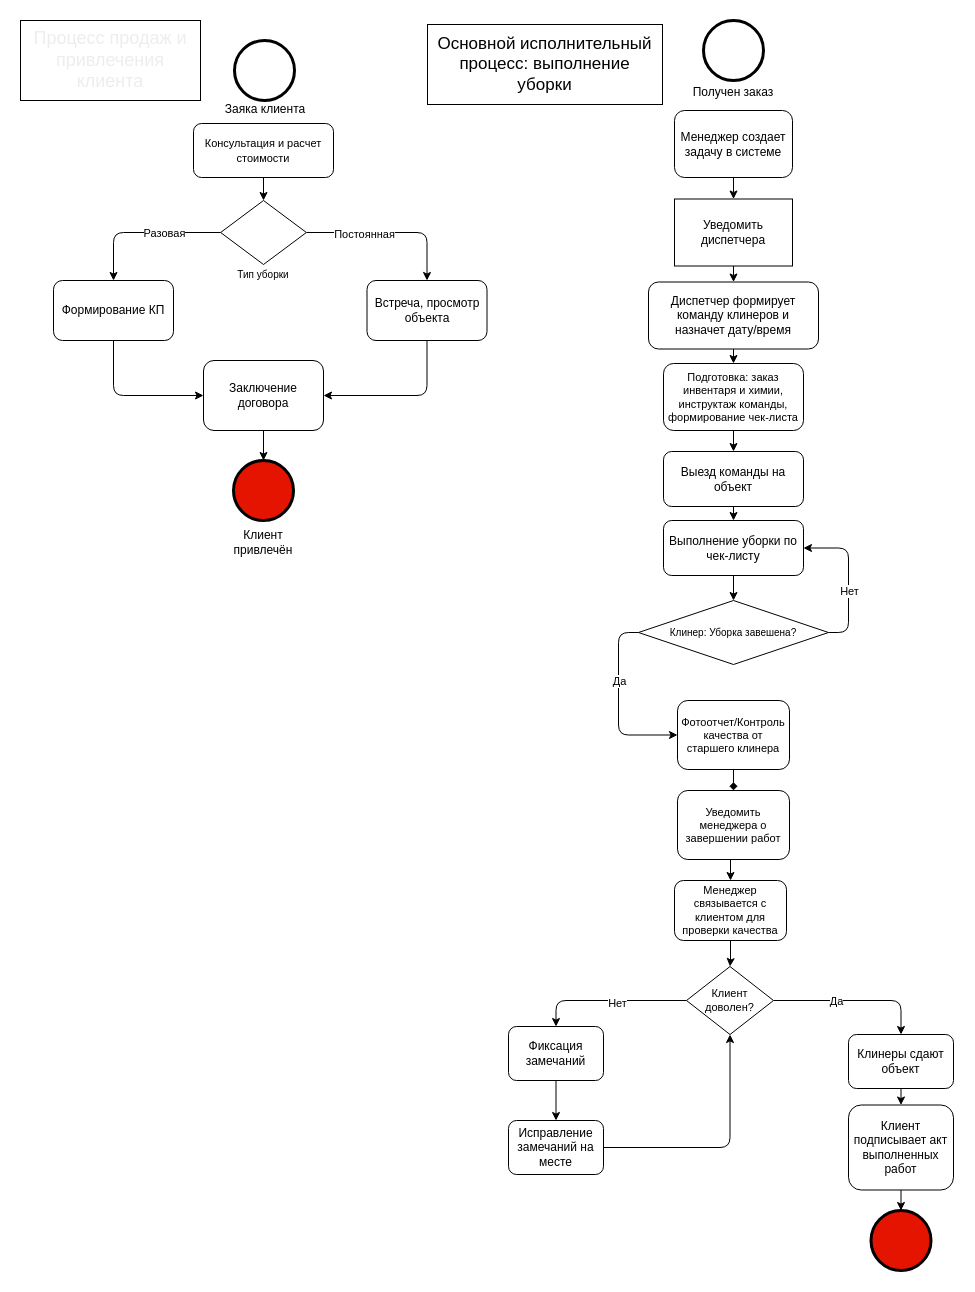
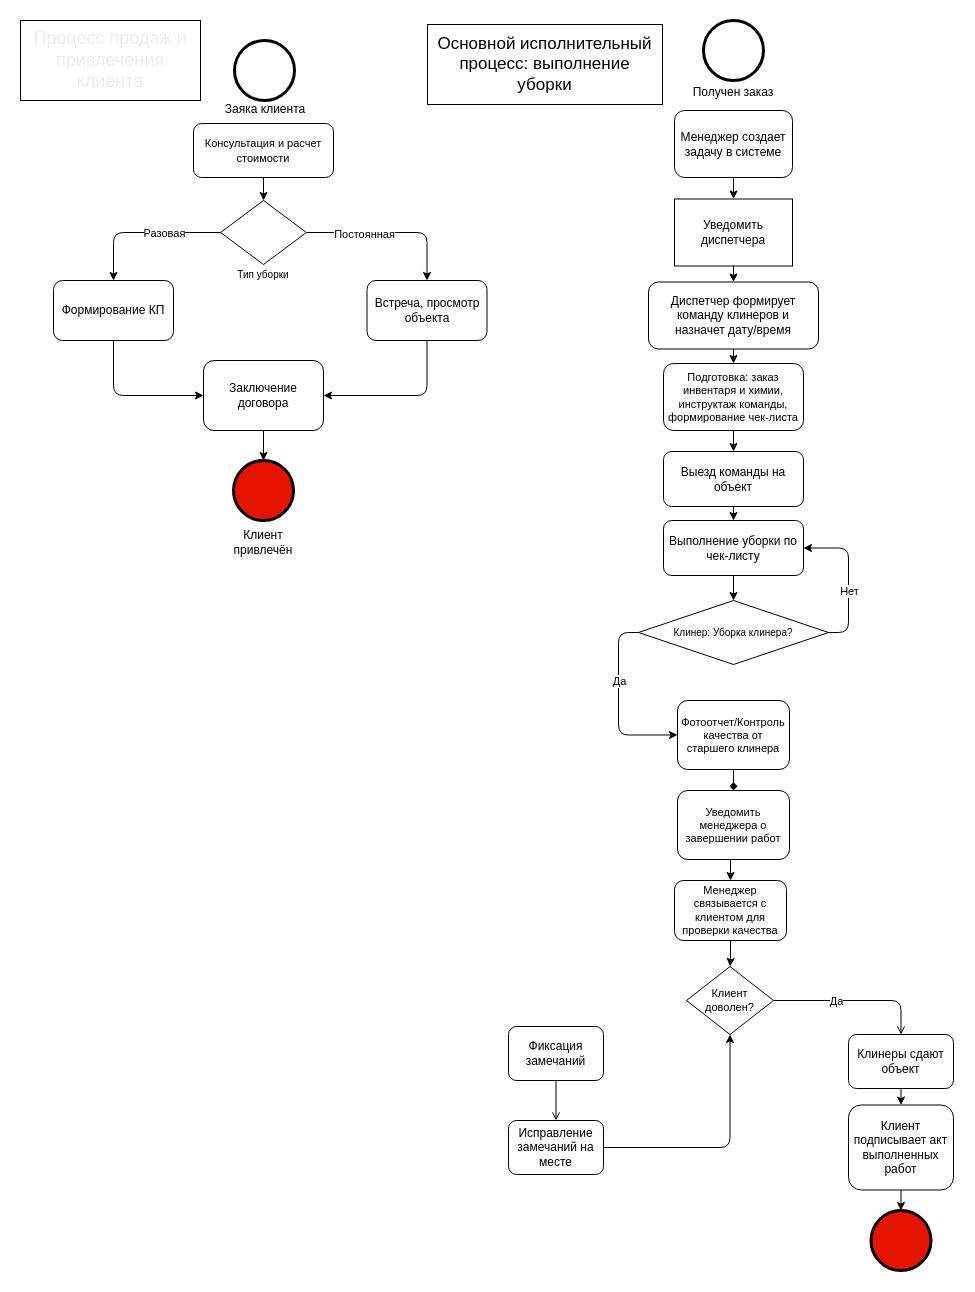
node "Клинер: Уборка завешена?": label "Клинер: Уборка завешена?" -> "Клинер: Уборка клинера?"
edge "Клиент доволен?" -> "Фиксация замечаний": removed, label "Нет"
edge "Клиент доволен?" -> "Клинеры сдают объект": arrowhead classic -> open
edge "Фиксация замечаний" -> "Исправление замечаний на месте": arrowhead classic -> open
